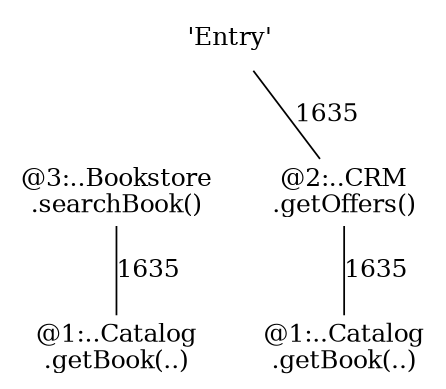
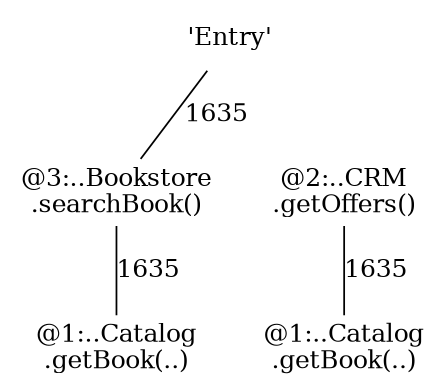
edge "'Entry'" -- "@2:..CRM .getOffers()": now "'Entry'" -- "@3:..Bookstore .searchBook()"
